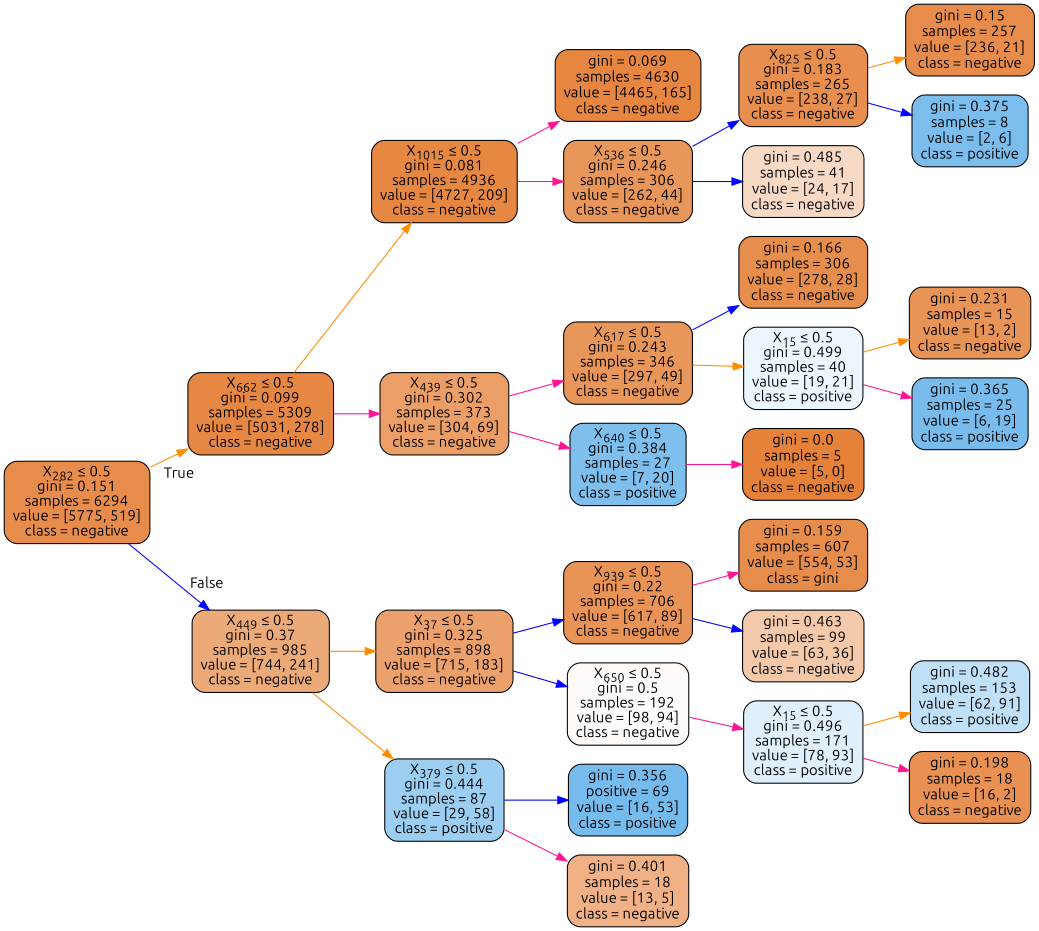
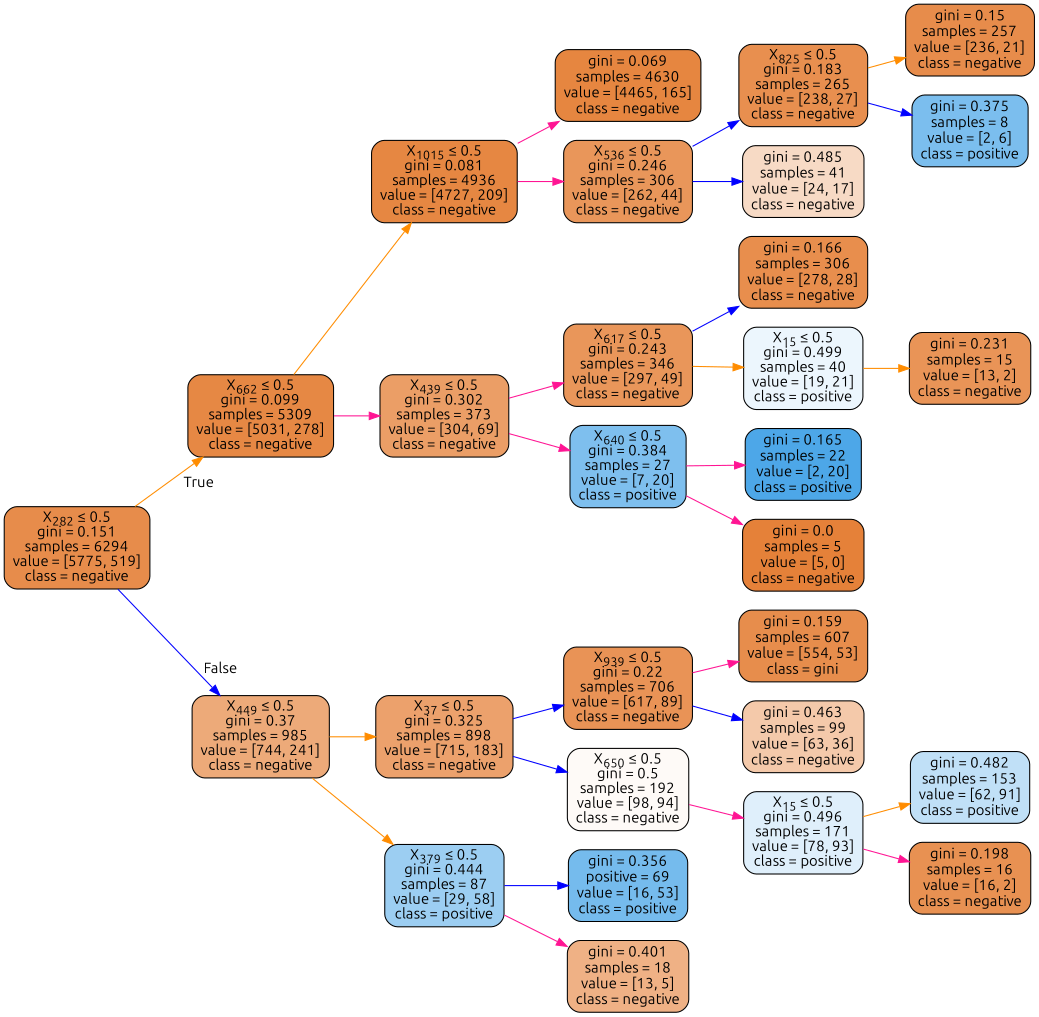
node "gini = 0.365": removed
node "gini = 0.165": added
node "gini = 0.198": text "samples = 18" -> "samples = 16"
